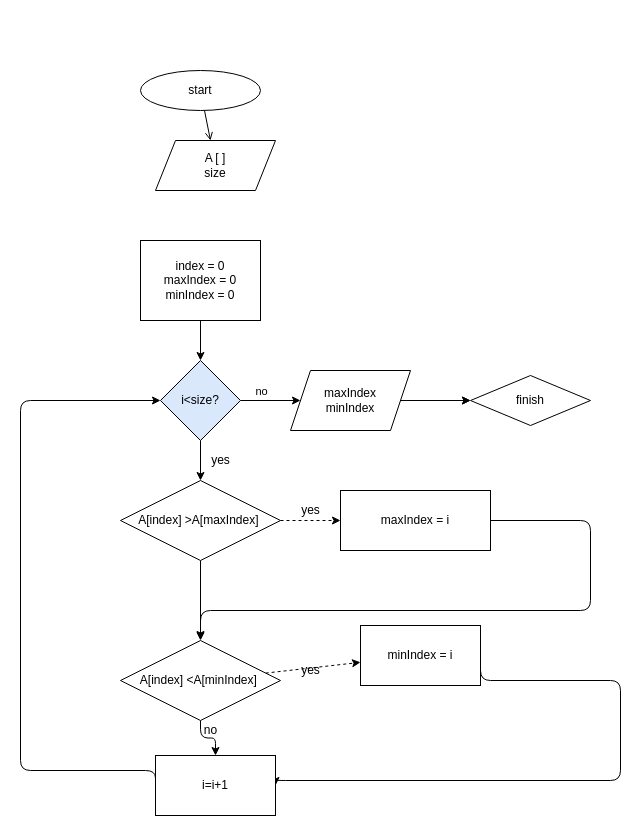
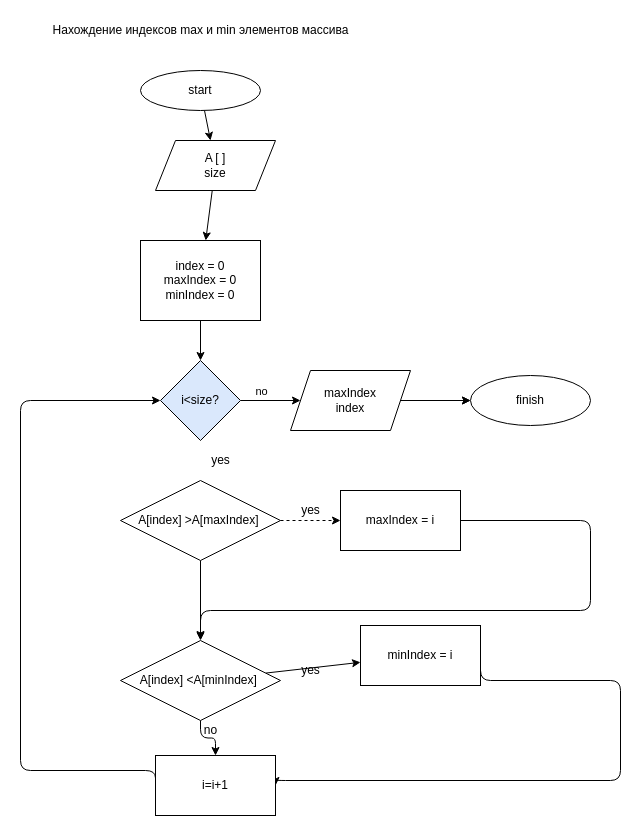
node "Нахождение индексов max и min элементов массива": added
edge "start" -> "A [ ] size": arrowhead open -> classic
edge "A [ ] size" -> "index = 0 maxIndex = 0 minIndex = 0": added
node "maxIndex minIndex": label "maxIndex minIndex" -> "maxIndex index"
node "finish": shape diamond -> ellipse
edge "i<size?" -> "A[index] >A[maxIndex]": removed
node "maxIndex = i": size 150x60 -> 120x60
edge "A[index] <A[minIndex]" -> "minIndex = i": style dashed -> solid
